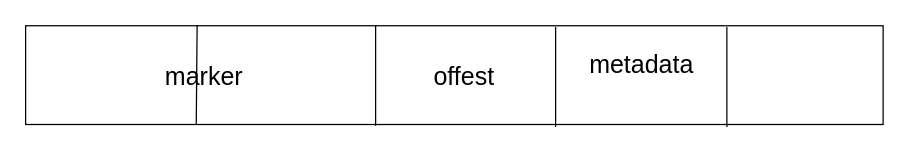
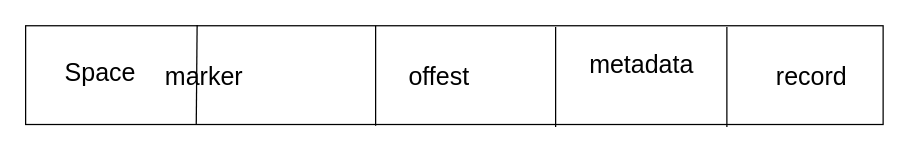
node "Space": added
node "offest": moved (464, 75) -> (439, 75)
node "record": added
